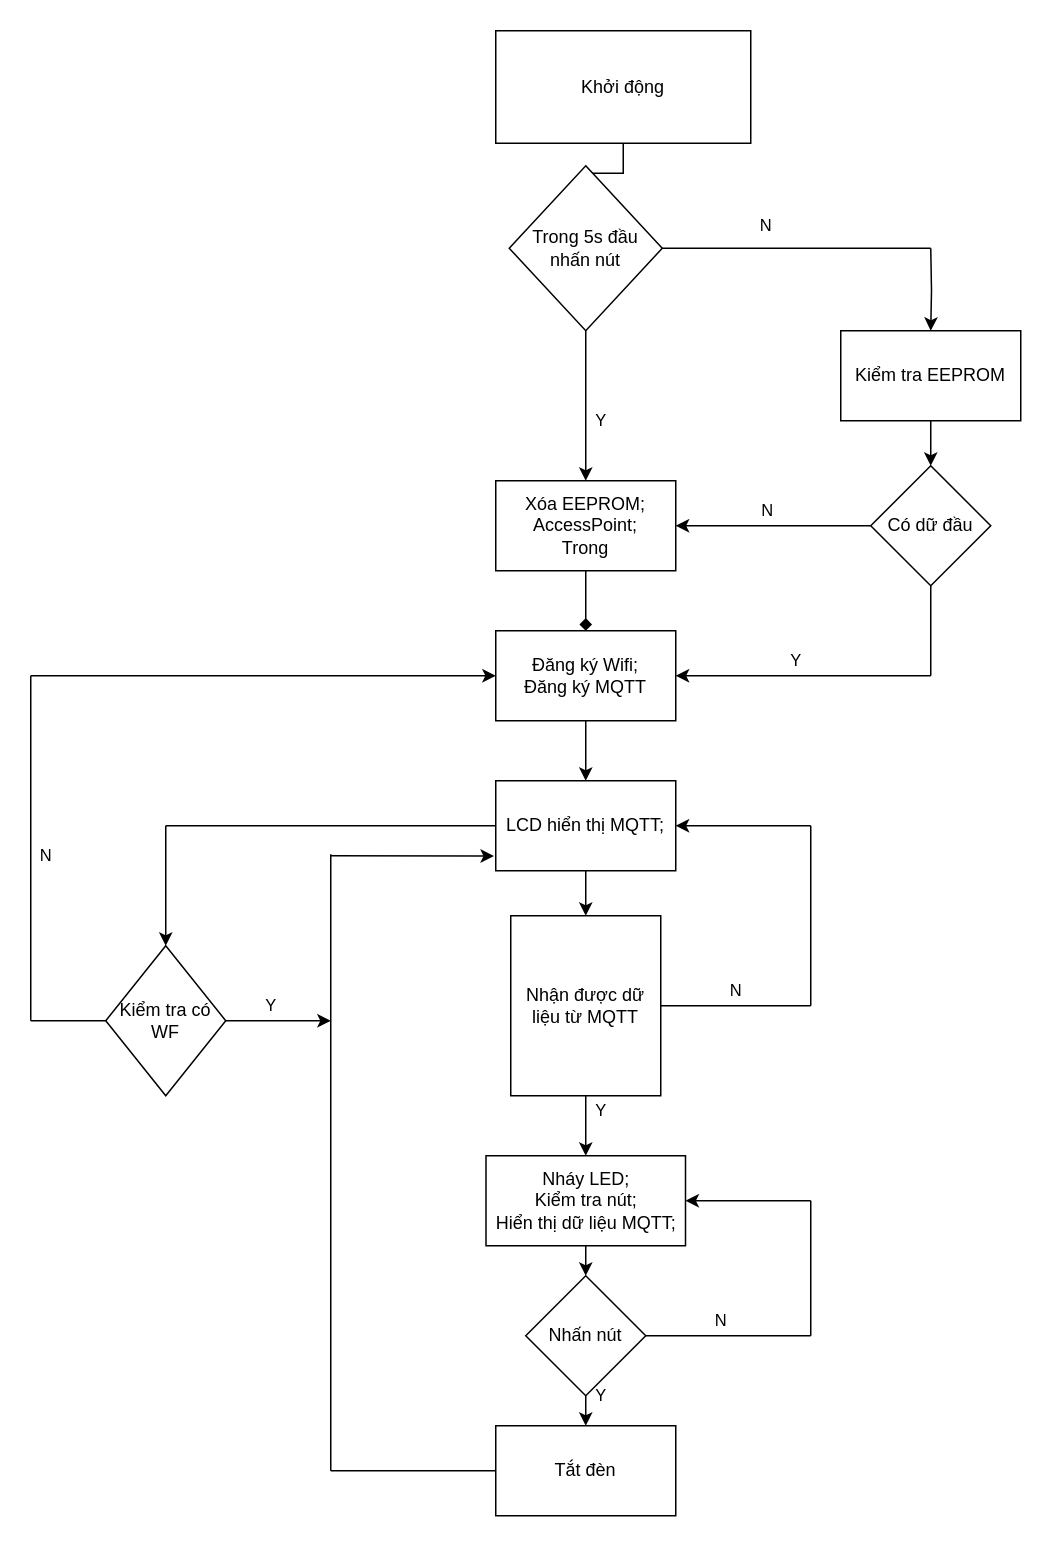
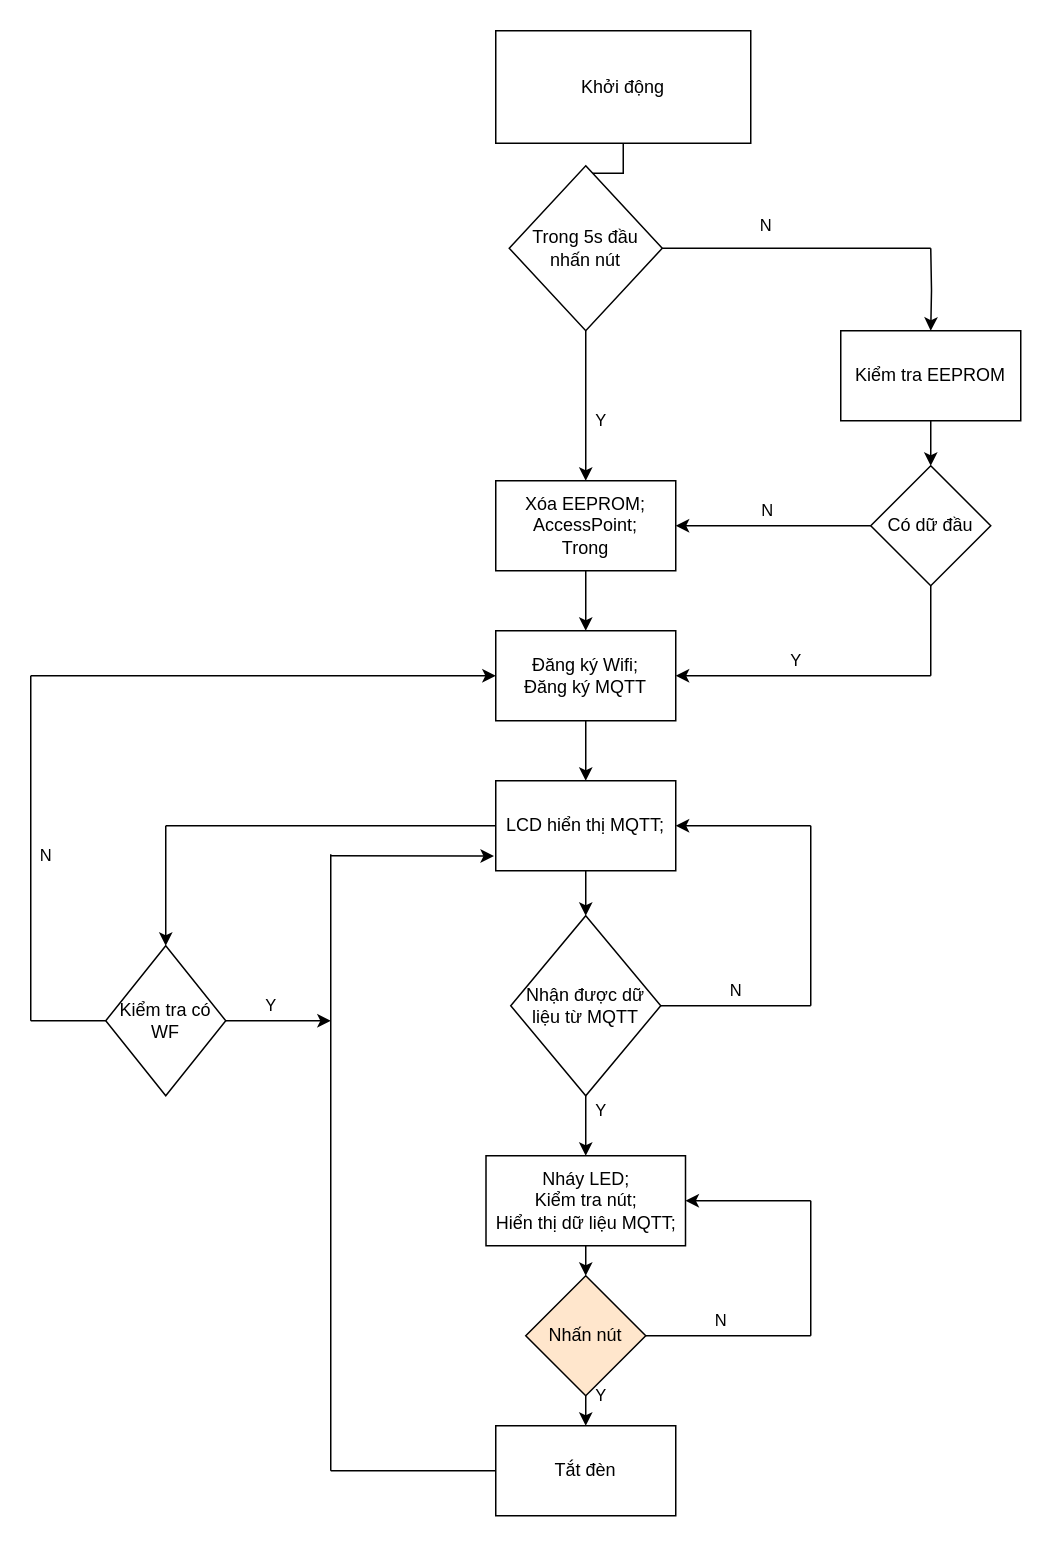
edge "Xóa EEPROM; AccessPoint; Trong" -> "Đăng ký Wifi; Đăng ký MQTT": arrowhead diamond -> classic
node "Nhận được dữ liệu từ MQTT": shape rectangle -> diamond
node "Nhấn nút": fillcolor #ffffff -> #ffe6cc
